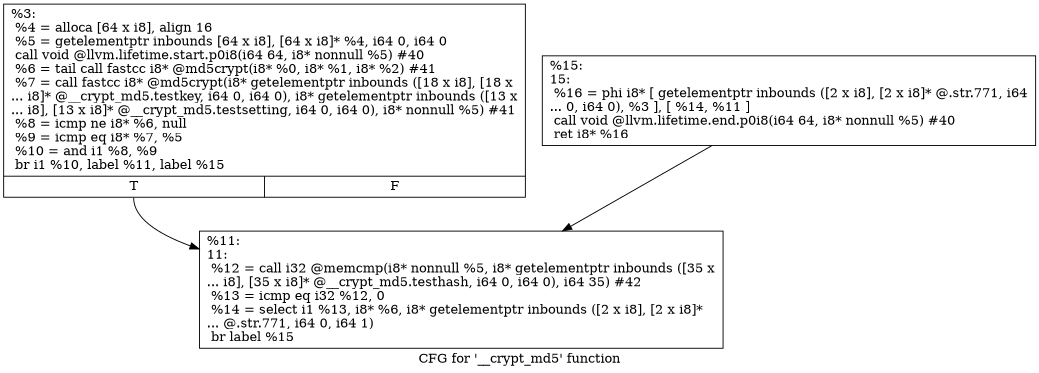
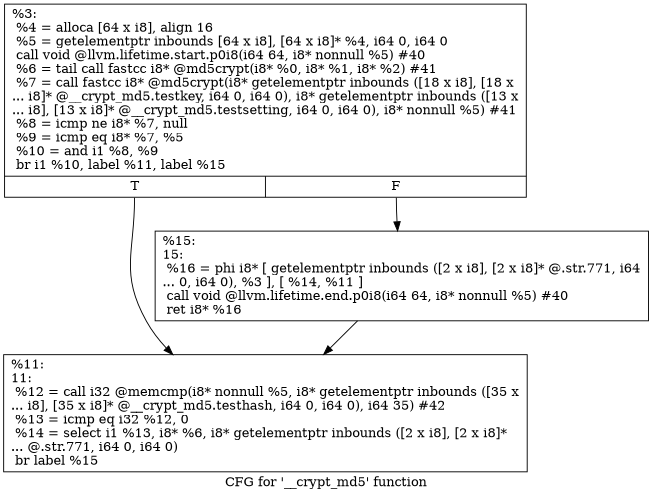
node "%3:": text "%8 = icmp ne i8* %6, null" -> "%8 = icmp ne i8* %7, null"
edge "%3:" -> "%15:": added
node "%11:": text "... @.str.771, i64 0, i64 1)" -> "... @.str.771, i64 0, i64 0)"
